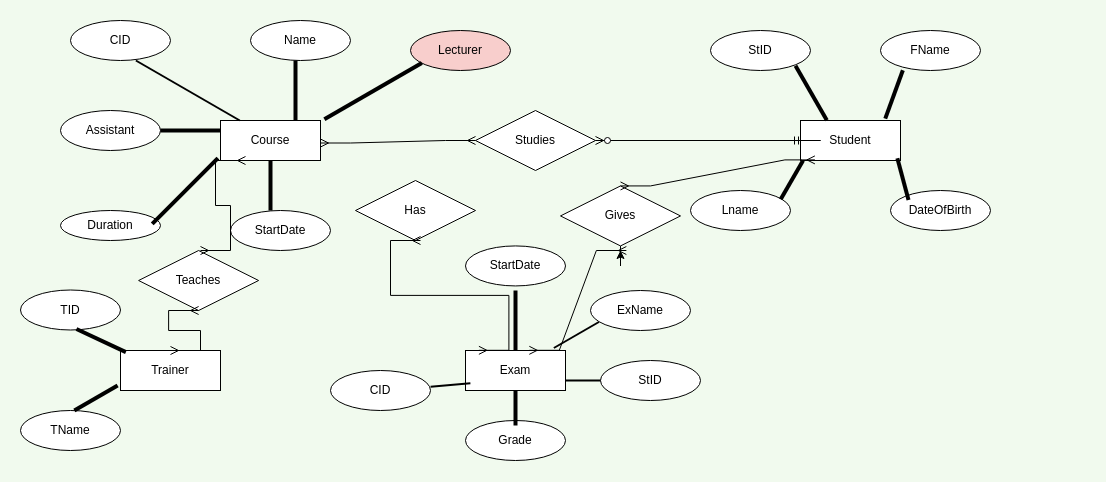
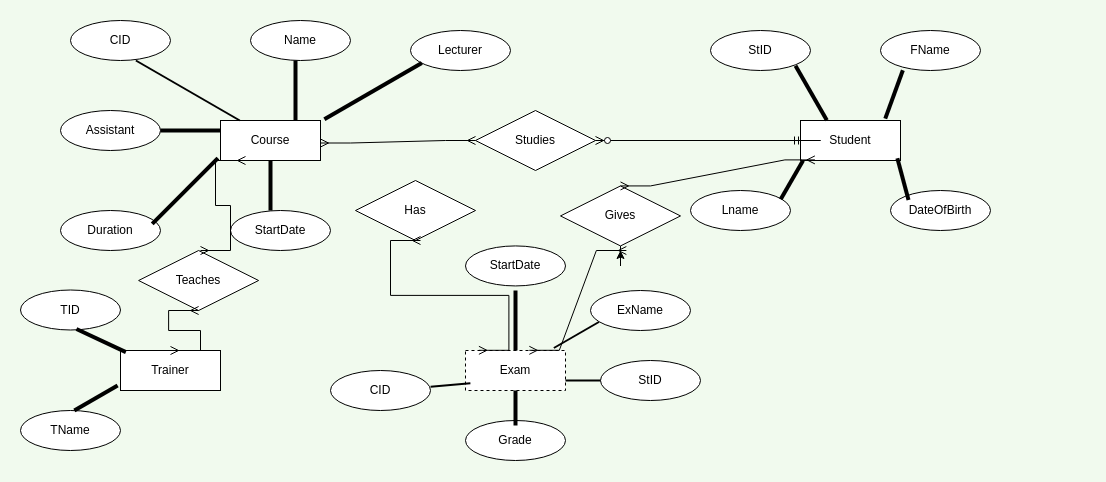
node "Lecturer": fillcolor #f8cecc -> #ffffff
node "Duration": size 100x30 -> 100x40
node "Exam": style solid -> dashed
